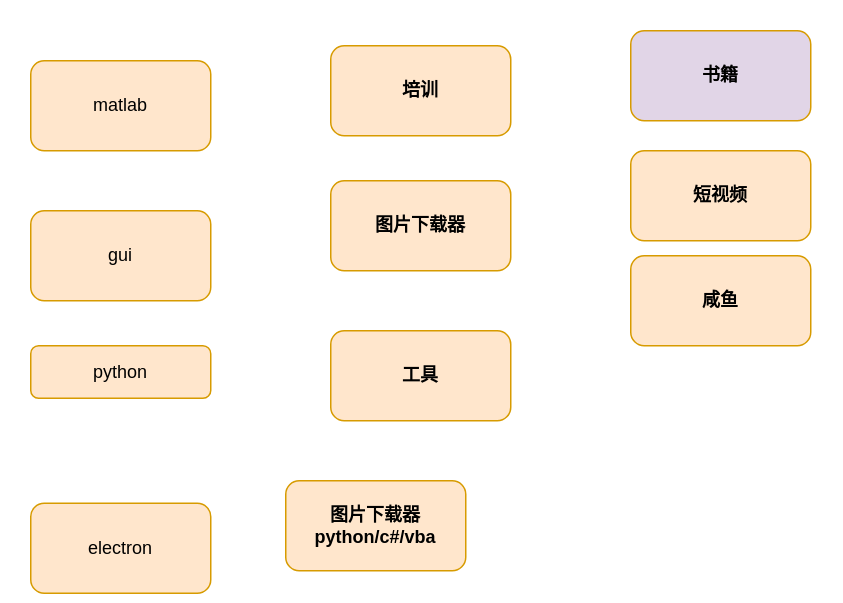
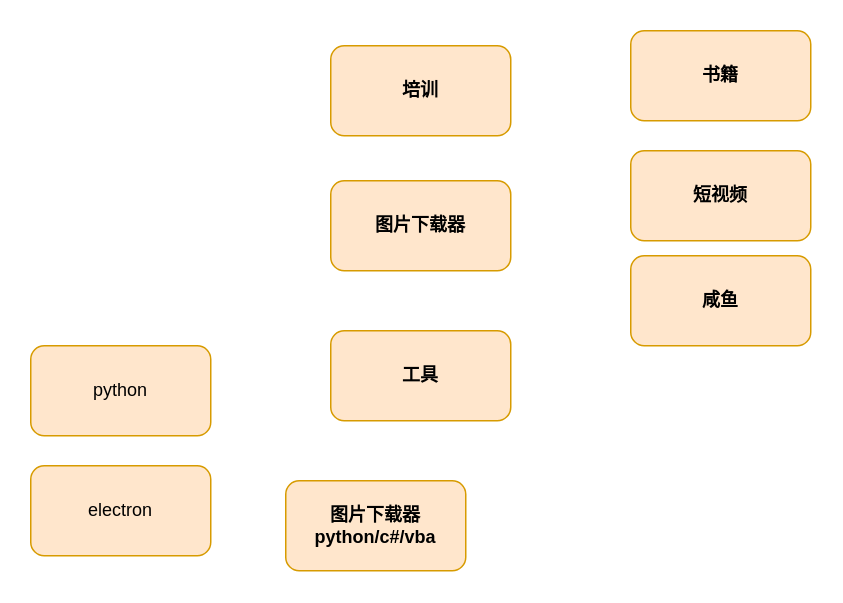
node "书籍": fillcolor #e1d5e7 -> #ffe6cc
node "matlab": removed
node "gui": removed
node "python": size 180x53 -> 180x90
node "electron": moved (121, 548) -> (121, 511)
